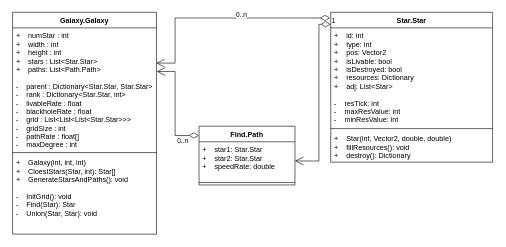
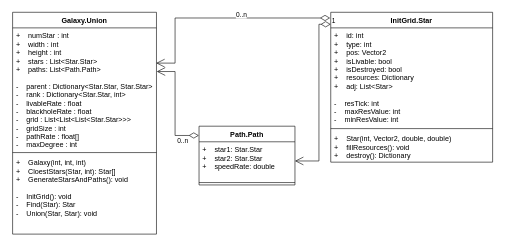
node "Galaxy.Galaxy": label "Galaxy.Galaxy" -> "Galaxy.Union"
node "Star.Star": label "Star.Star" -> "InitGrid.Star"
node "Find.Path": label "Find.Path" -> "Path.Path"
